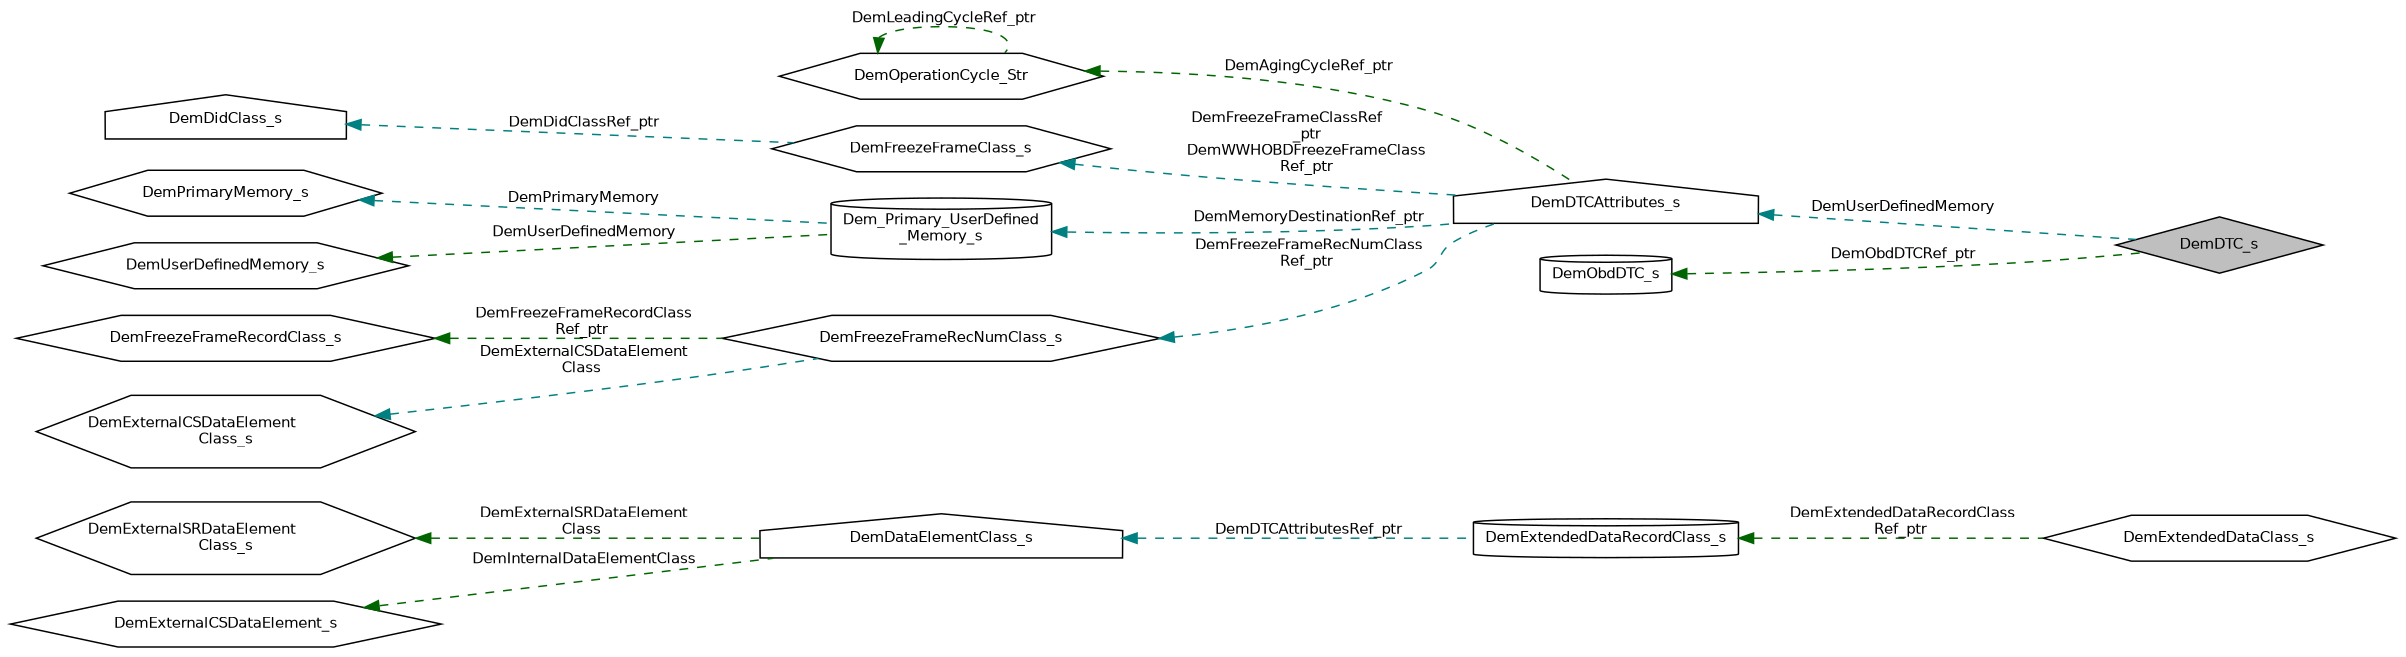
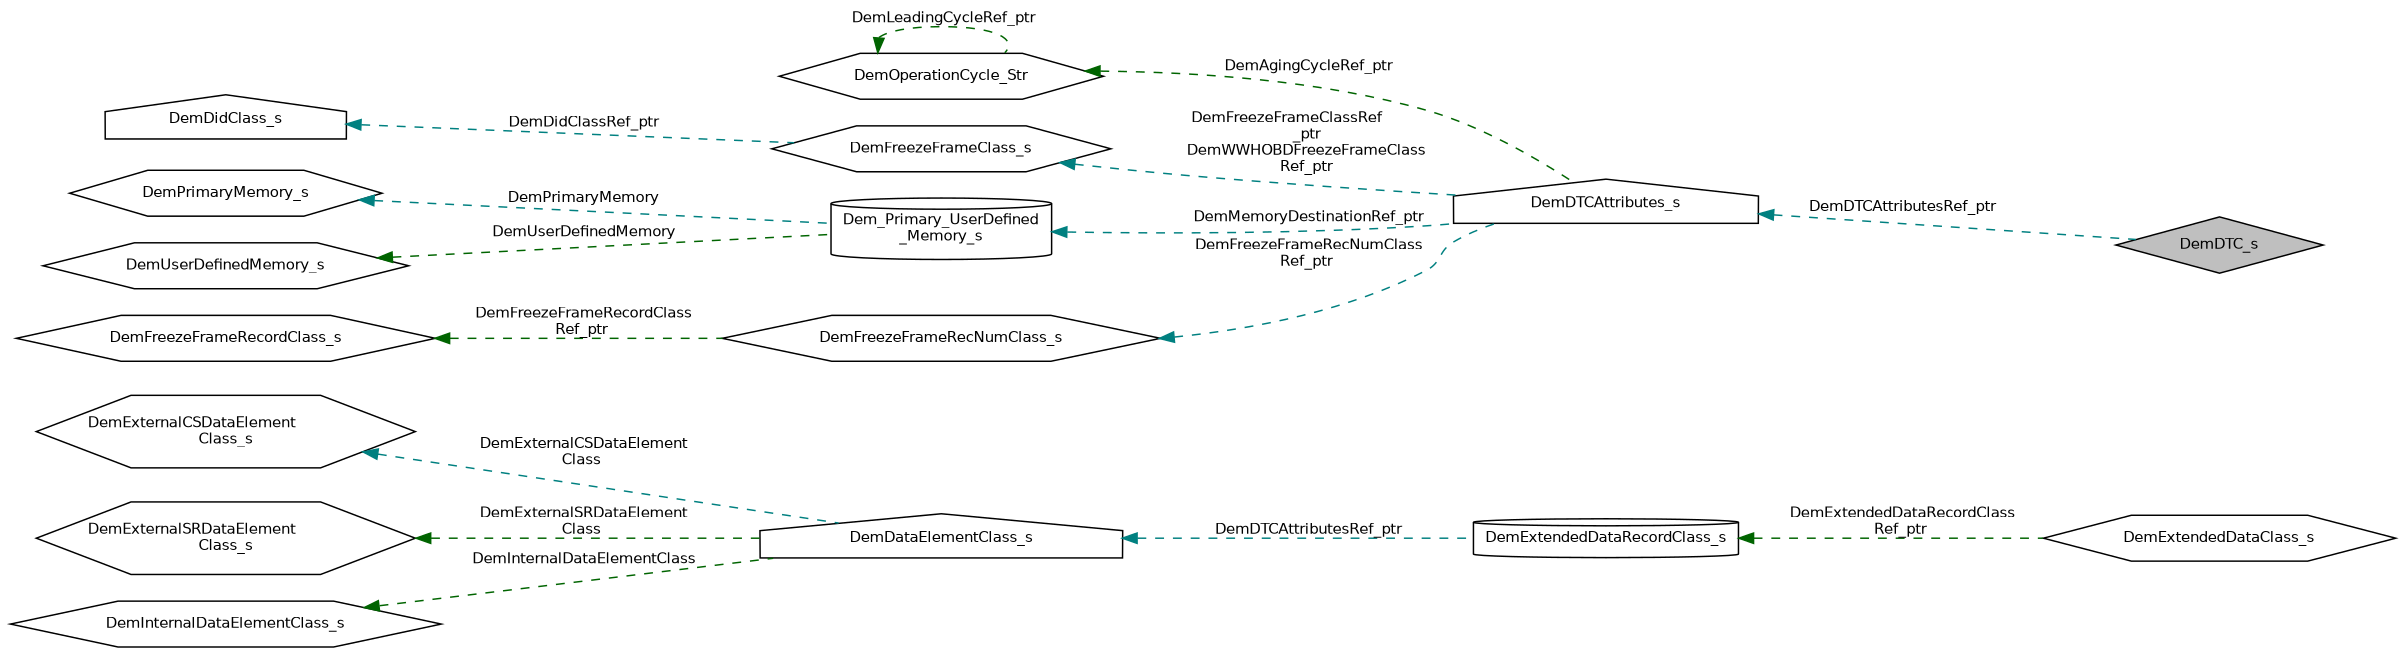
edge "DemDTC_s" -> "DemDTCAttributes_s": label " DemUserDefinedMemory" -> " DemDTCAttributesRef_ptr"
node "DemObdDTC_s": removed
edge "DemFreezeFrameRecNumClass_s" -> "DemExternalCSDataElement Class_s": now "DemDataElementClass_s" -> "DemExternalCSDataElement Class_s"
node "DemExternalCSDataElement_s": label "DemExternalCSDataElement_s" -> "DemInternalDataElementClass_s"
